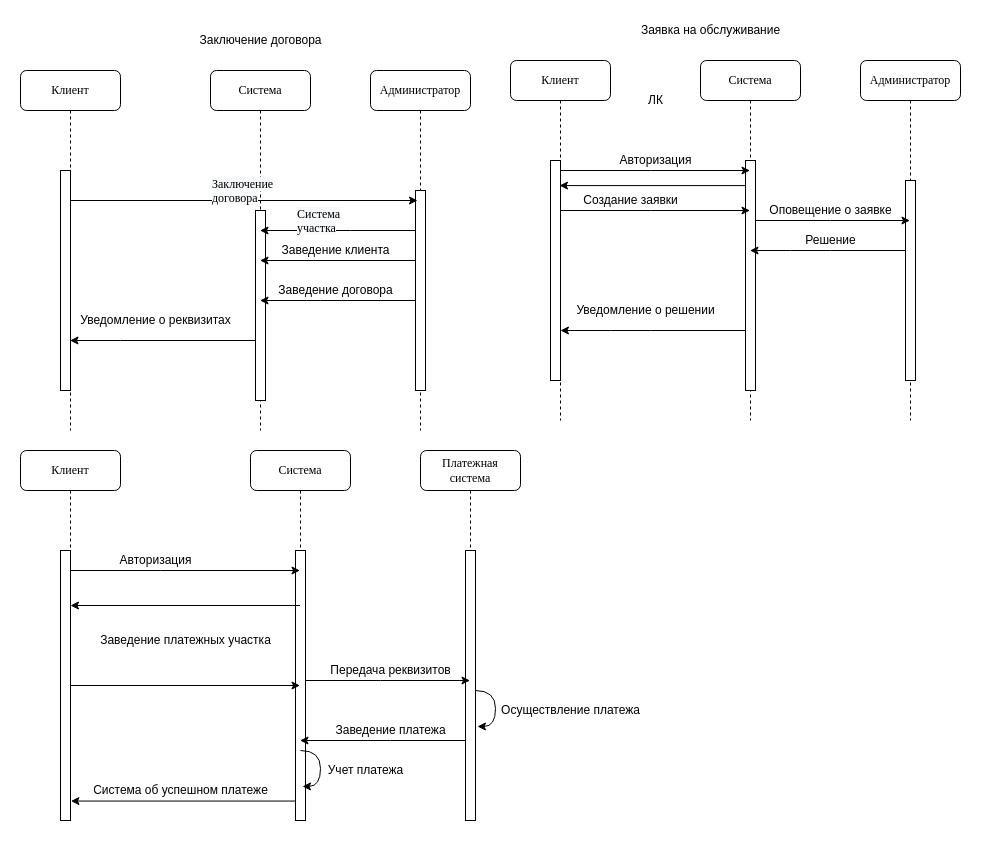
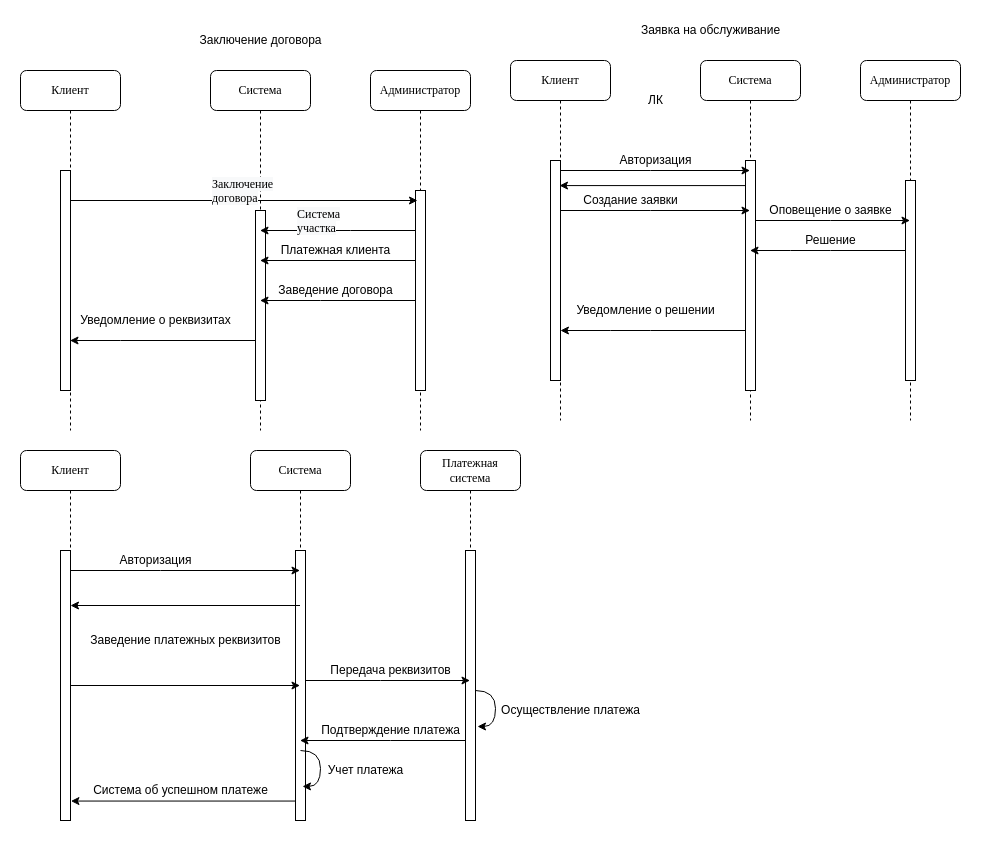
node "Заведение клиента": label "Заведение клиента" -> "Платежная клиента"
node "Заведение платежных участка": label "Заведение платежных участка" -> "Заведение платежных реквизитов"
node "Заведение платежа": label "Заведение платежа" -> "Подтверждение платежа"
